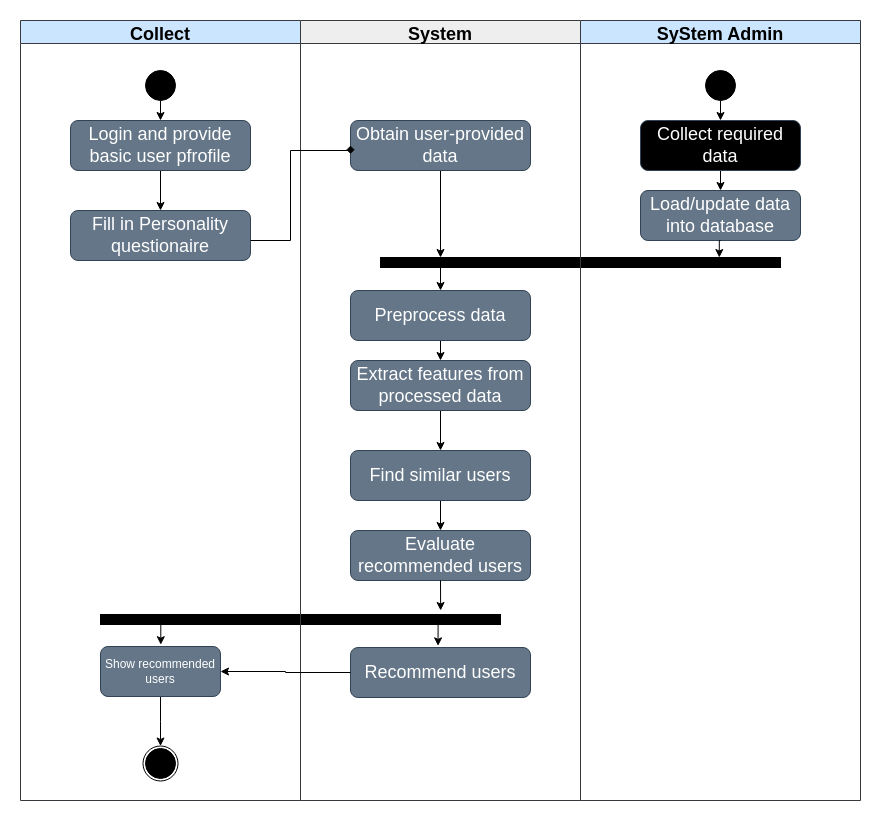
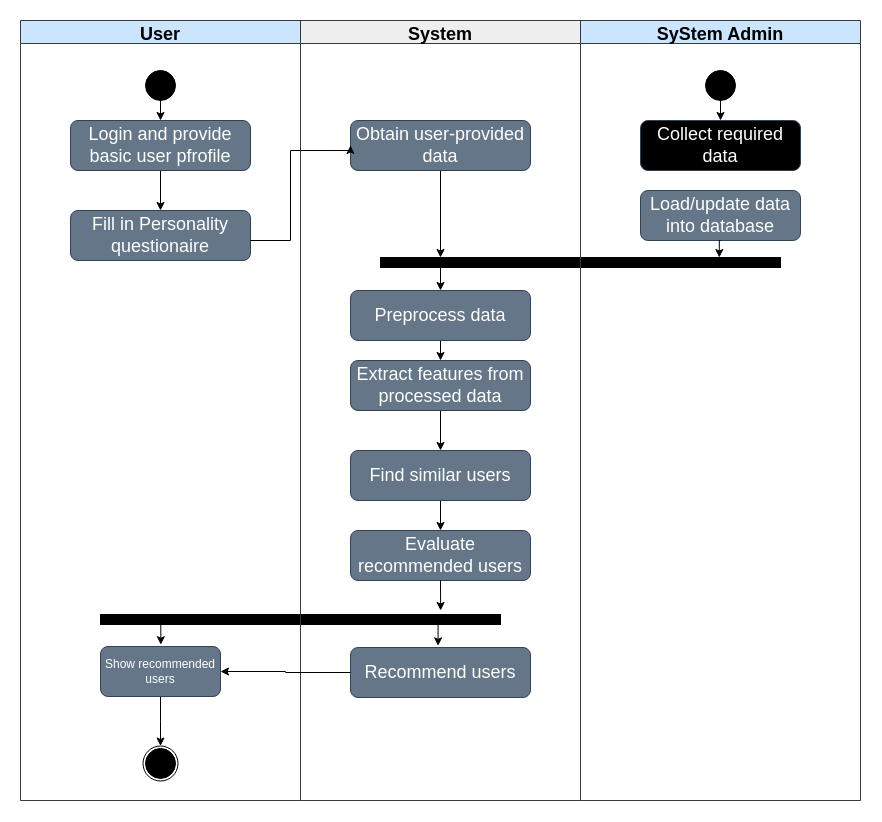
node "Collect": label "Collect" -> "User"
edge "Fill in Personality questionaire" -> "Obtain user-provided data": arrowhead diamond -> classic
edge "Collect required data" -> "Load/update data into database": removed
